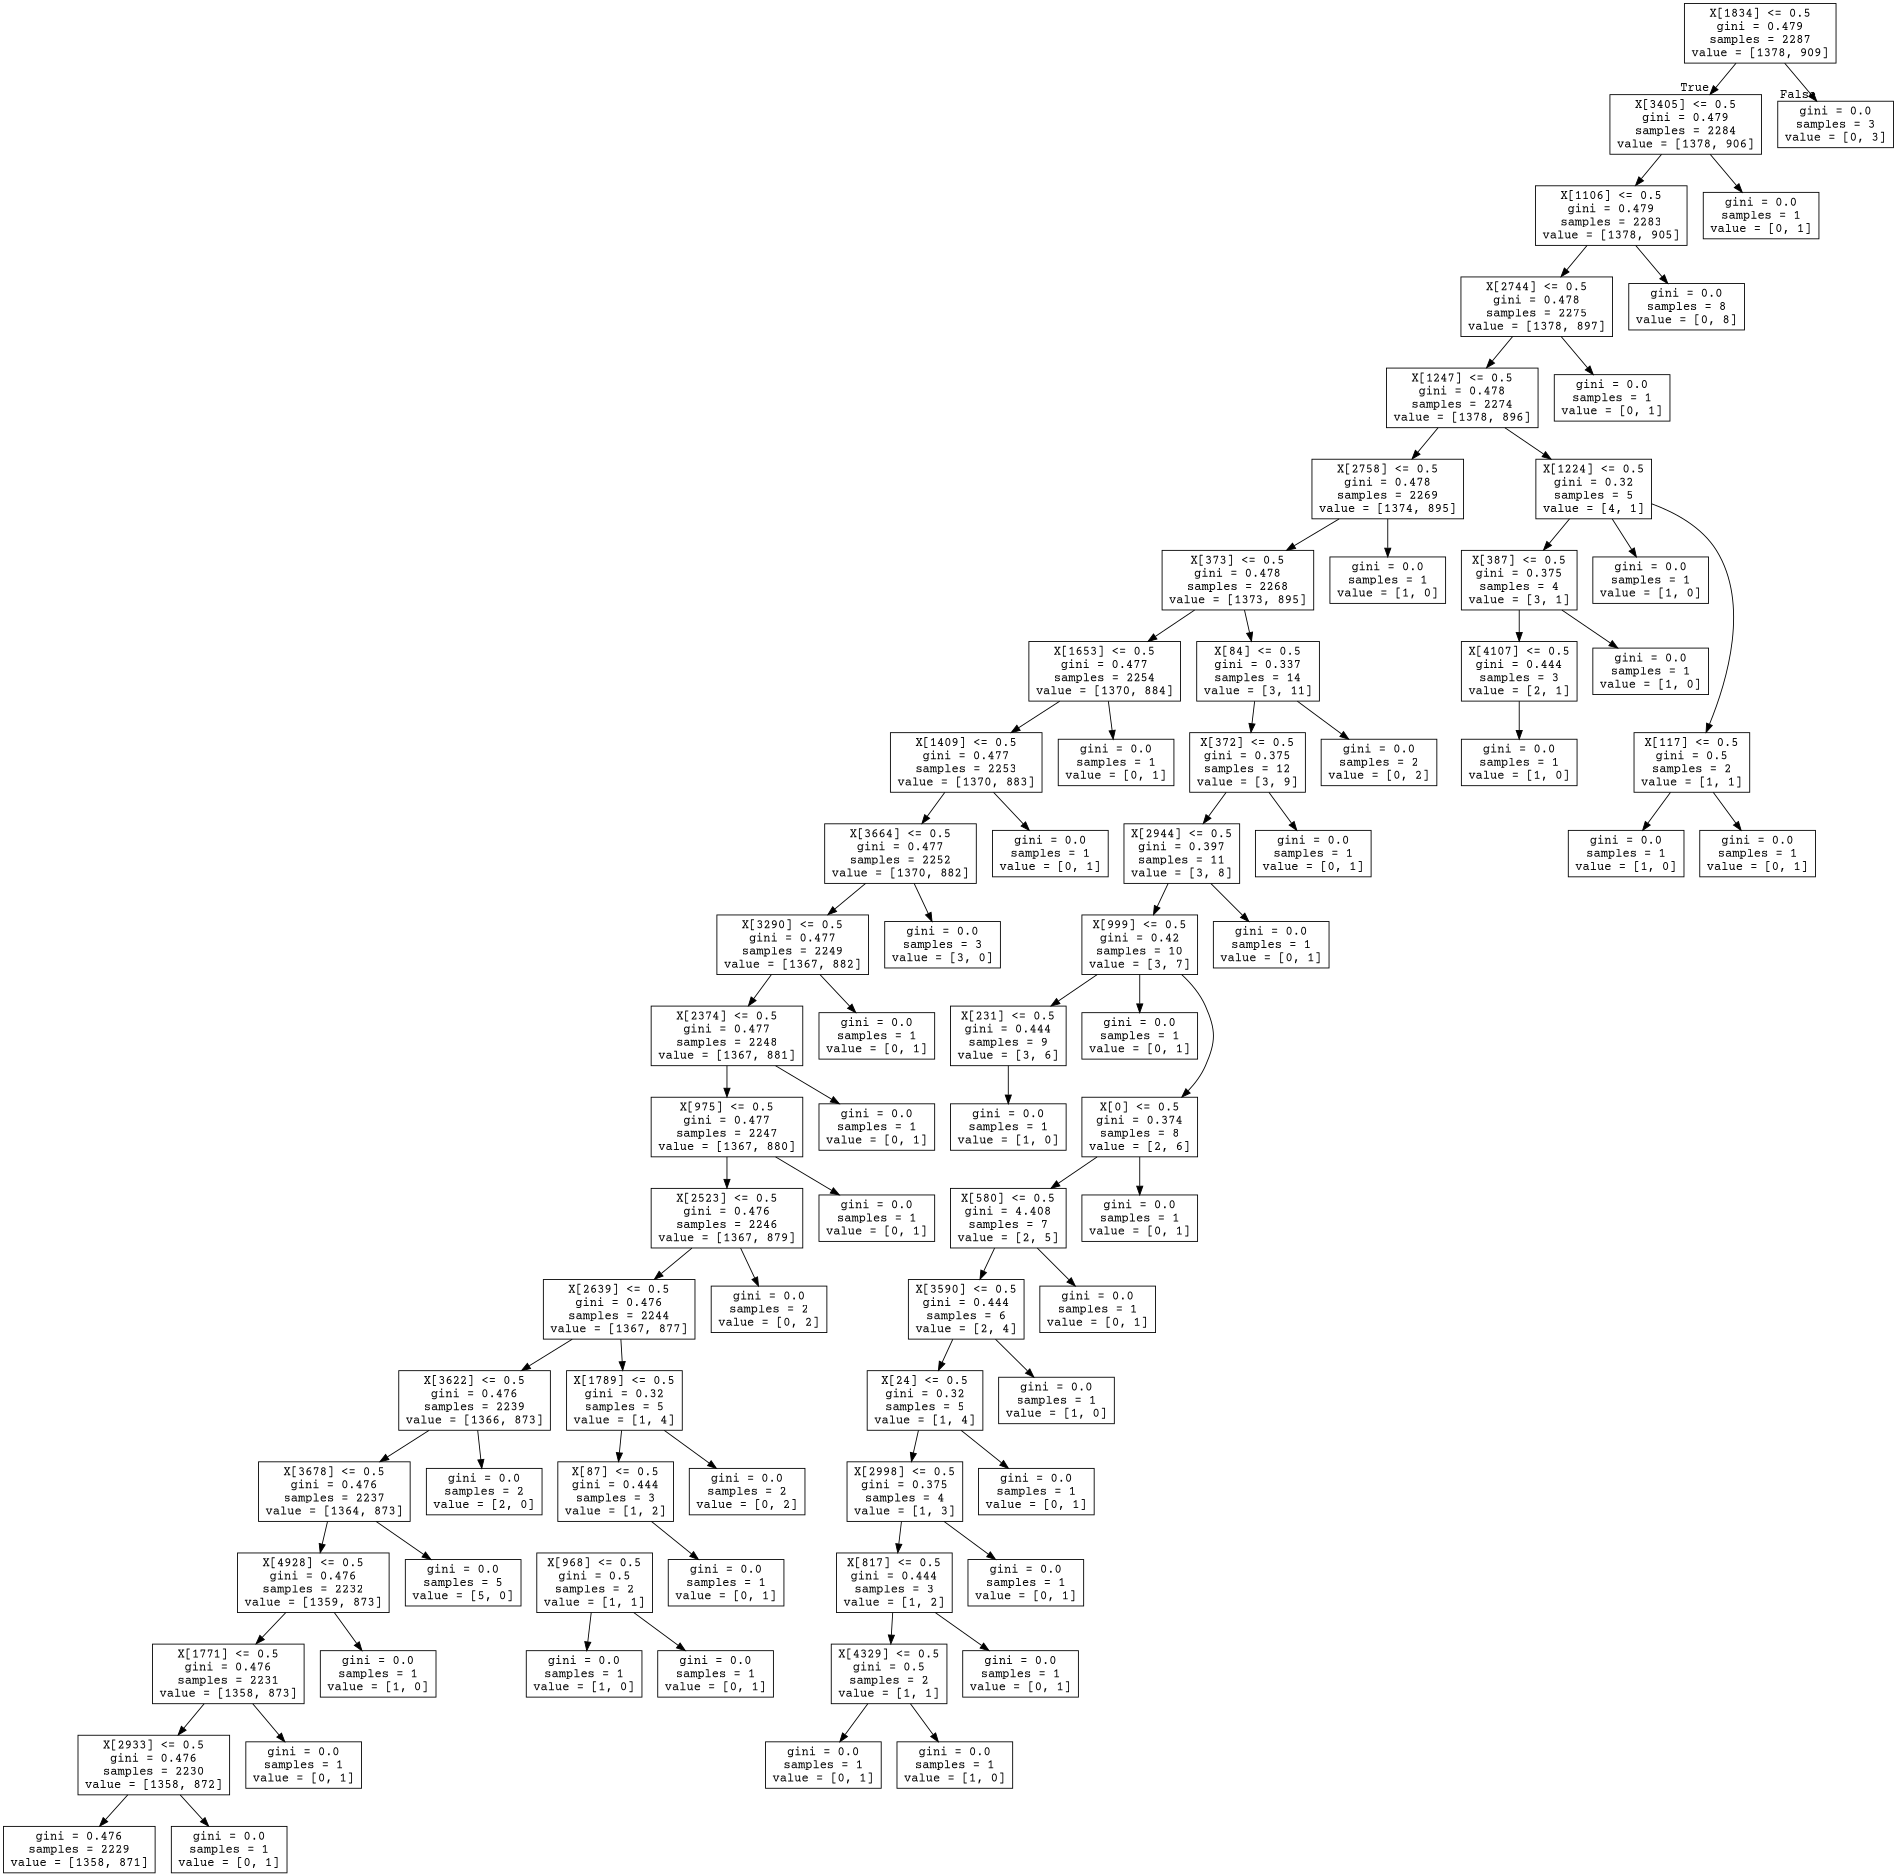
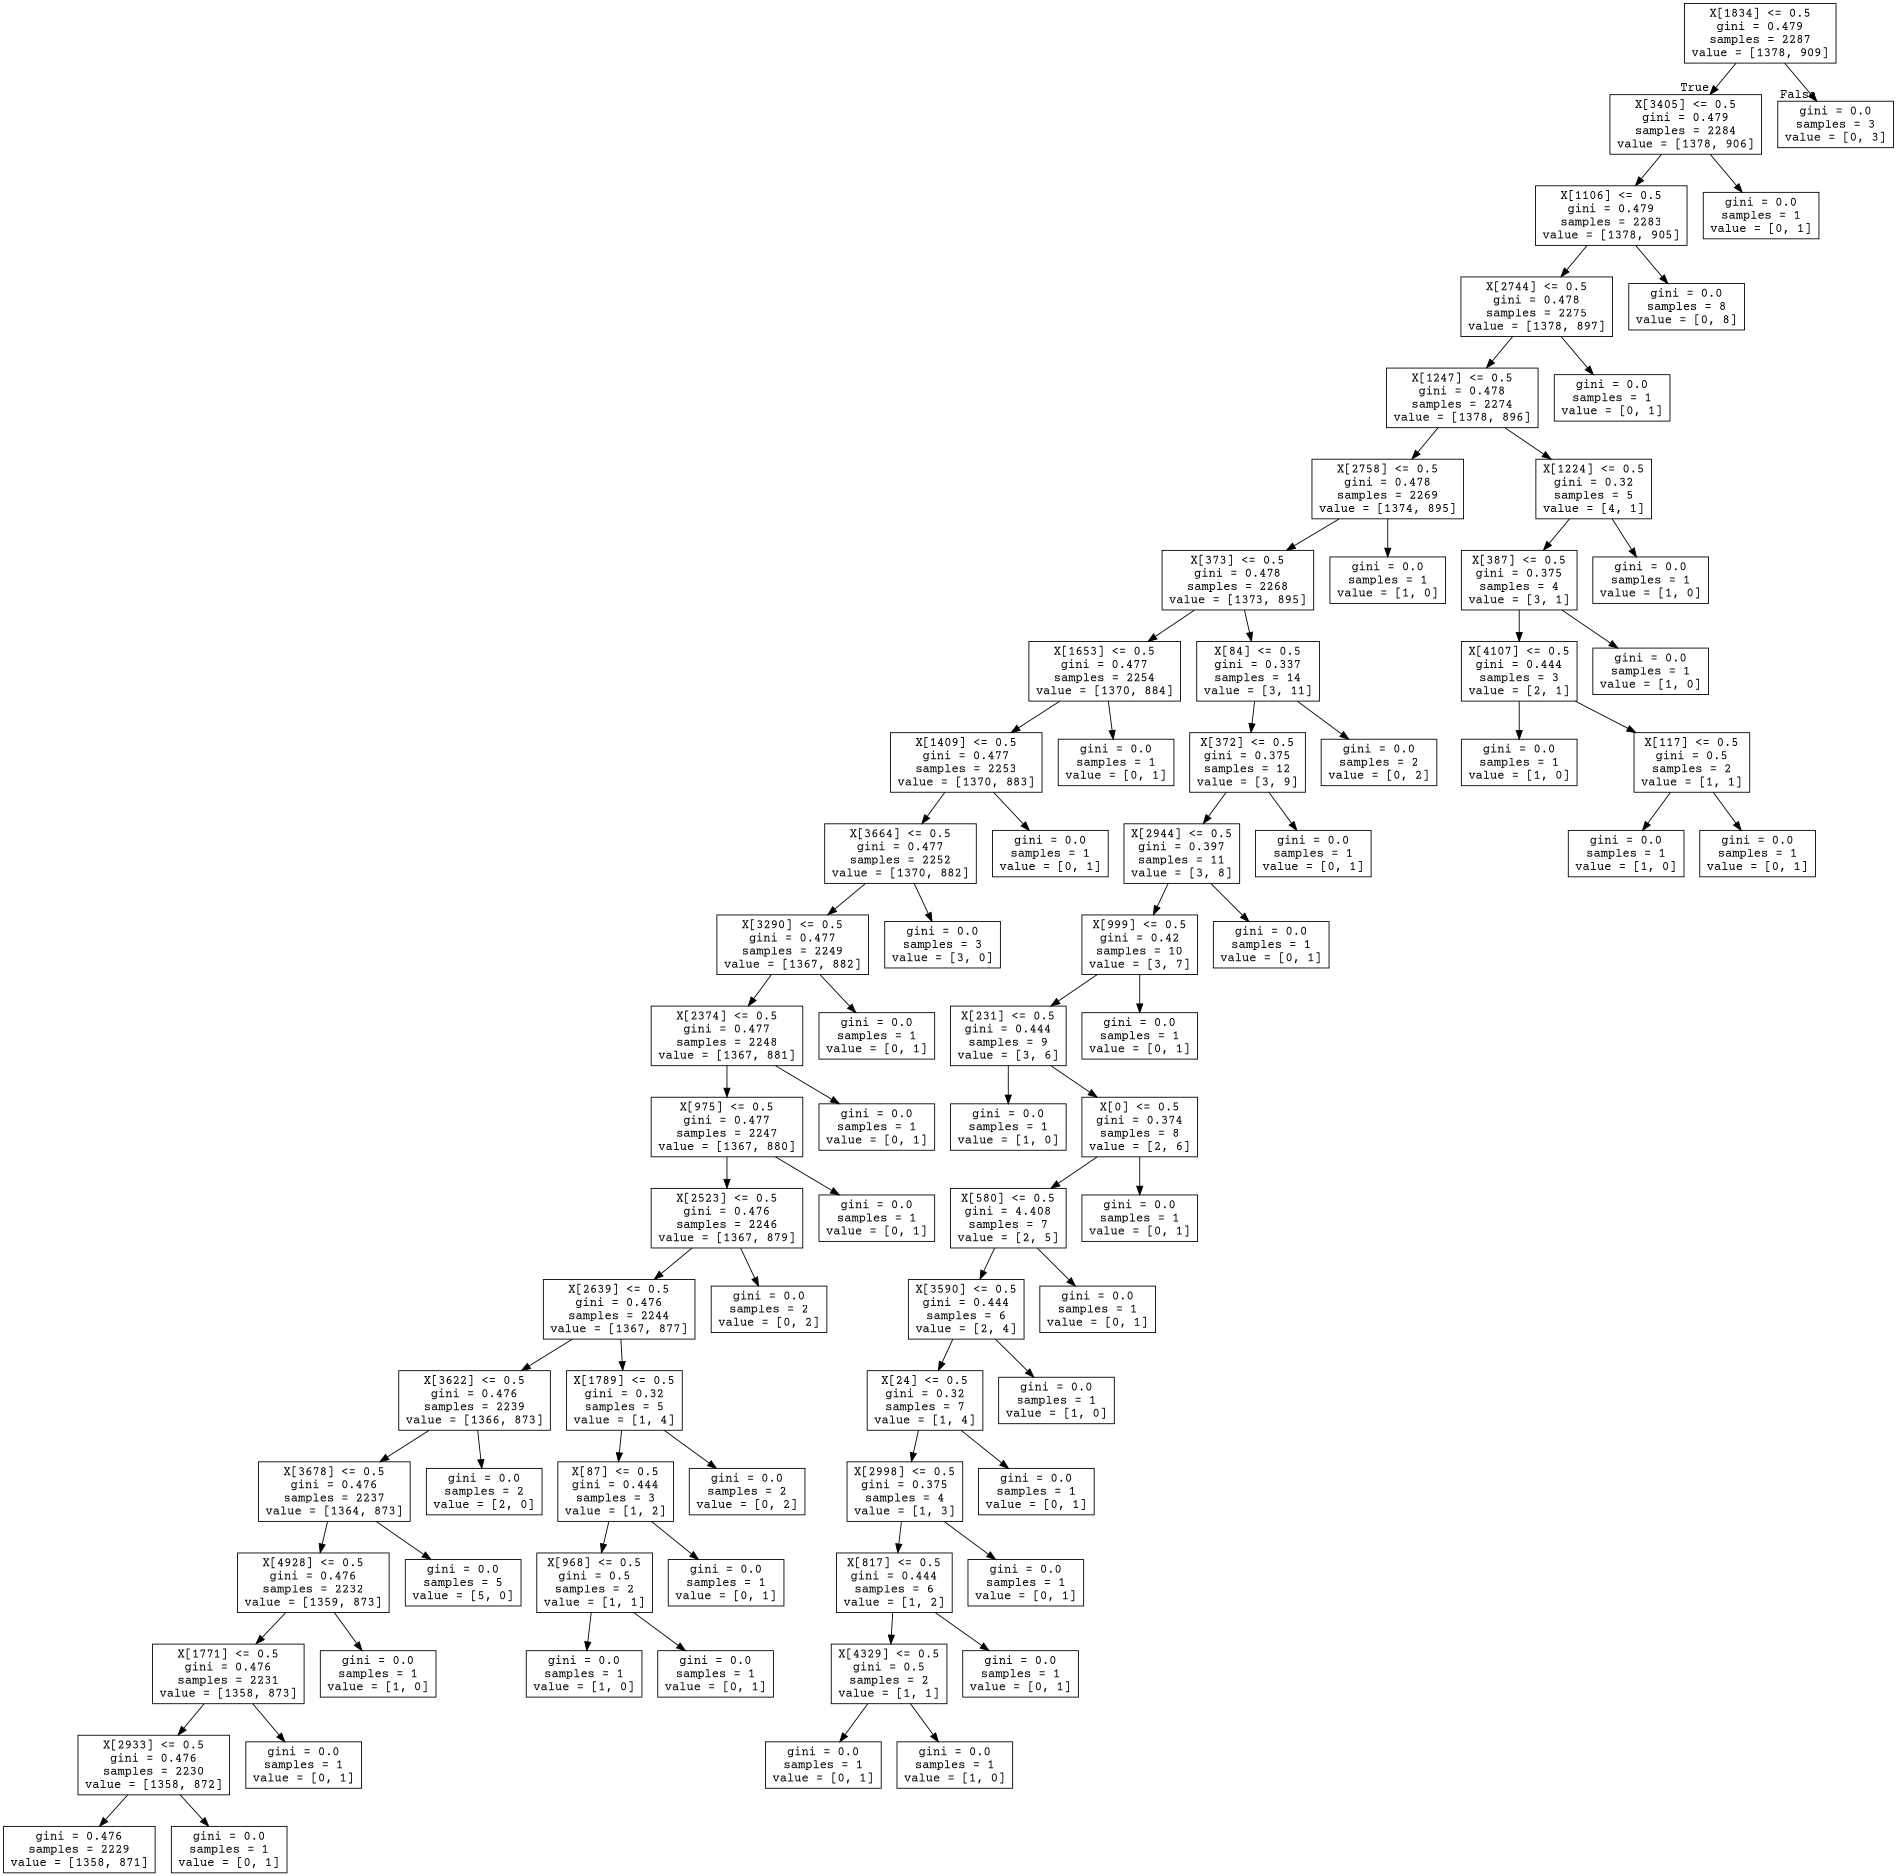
edge "X[1224] <= 0.5 gini = 0.32 samples = 5 value = [4, 1]" -> "X[117] <= 0.5 gini = 0.5 samples = 2 value = [1, 1]": now "X[4107] <= 0.5 gini = 0.444 samples = 3 value = [2, 1]" -> "X[117] <= 0.5 gini = 0.5 samples = 2 value = [1, 1]"
edge "X[999] <= 0.5 gini = 0.42 samples = 10 value = [3, 7]" -> "X[0] <= 0.5 gini = 0.374 samples = 8 value = [2, 6]": now "X[231] <= 0.5 gini = 0.444 samples = 9 value = [3, 6]" -> "X[0] <= 0.5 gini = 0.374 samples = 8 value = [2, 6]"
node "X[24] <= 0.5 gini = 0.32 samples = 5 value = [1, 4]": label "X[24] <= 0.5 gini = 0.32 samples = 5 value = [1, 4]" -> "X[24] <= 0.5 gini = 0.32 samples = 7 value = [1, 4]"
edge "X[87] <= 0.5 gini = 0.444 samples = 3 value = [1, 2]" -> "X[968] <= 0.5 gini = 0.5 samples = 2 value = [1, 1]": added
node "X[817] <= 0.5 gini = 0.444 samples = 3 value = [1, 2]": label "X[817] <= 0.5 gini = 0.444 samples = 3 value = [1, 2]" -> "X[817] <= 0.5 gini = 0.444 samples = 6 value = [1, 2]"
